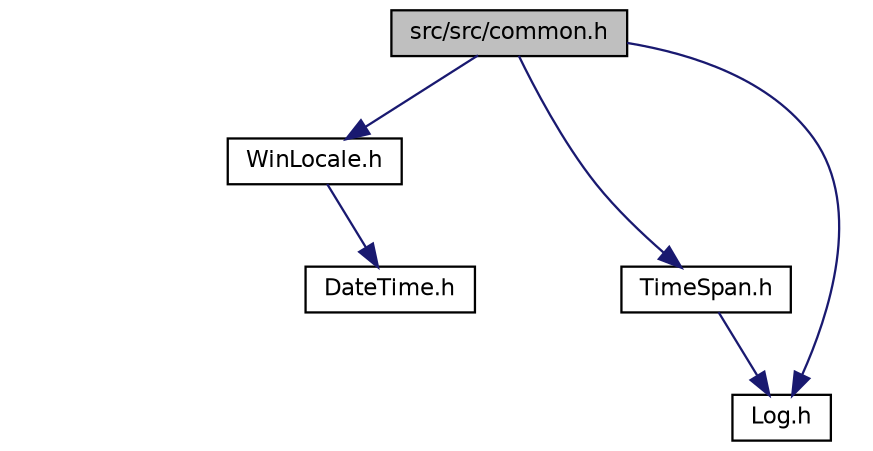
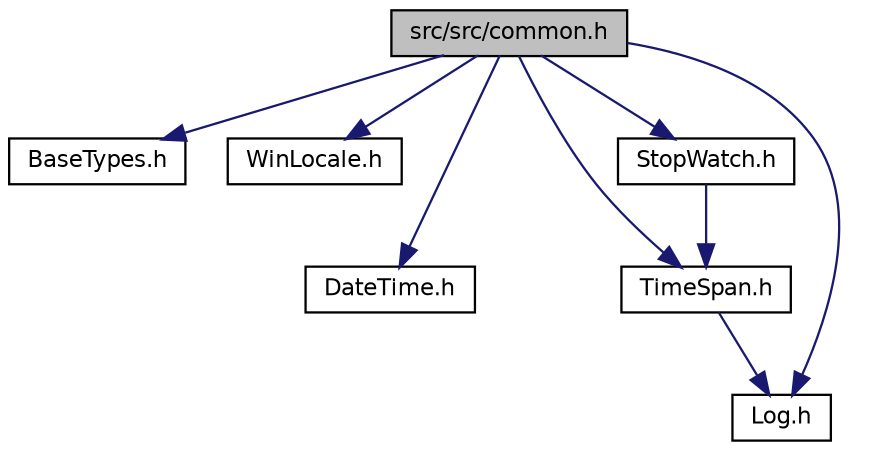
node "BaseTypes.h": added
node "StopWatch.h": added
edge "WinLocale.h" -> "DateTime.h": now "src/src/common.h" -> "DateTime.h"
